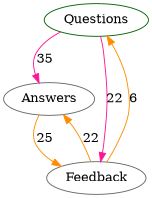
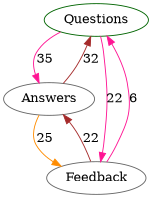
edge "Answers" -> "Questions": added, label "32"
edge "Feedback" -> "Questions": color darkorange -> deeppink
edge "Feedback" -> "Answers": color darkorange -> brown
